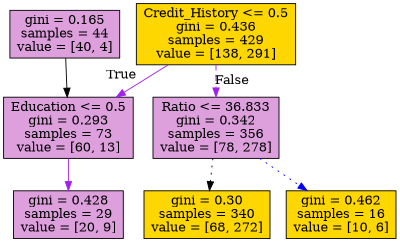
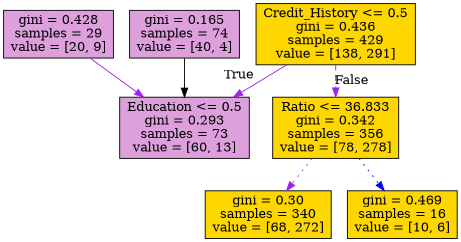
node "gini = 0.165 samples = 44 value = [40, 4]": label "gini = 0.165 samples = 44 value = [40, 4]" -> "gini = 0.165 samples = 74 value = [40, 4]"
node "Ratio <= 36.833 gini = 0.342 samples = 356 value = [78, 278]": fillcolor plum -> gold
edge "Education <= 0.5 gini = 0.293 samples = 73 value = [60, 13]" -> "gini = 0.428 samples = 29 value = [20, 9]": reversed
edge "Ratio <= 36.833 gini = 0.342 samples = 356 value = [78, 278]" -> "gini = 0.30 samples = 340 value = [68, 272]": color black -> purple
node "gini = 0.462 samples = 16 value = [10, 6]": label "gini = 0.462 samples = 16 value = [10, 6]" -> "gini = 0.469 samples = 16 value = [10, 6]"
